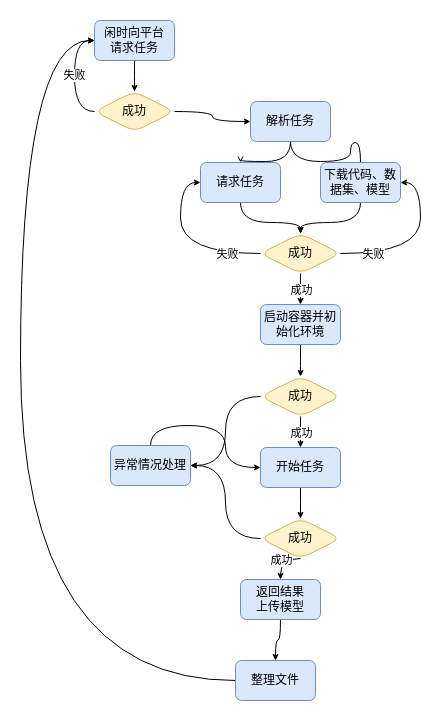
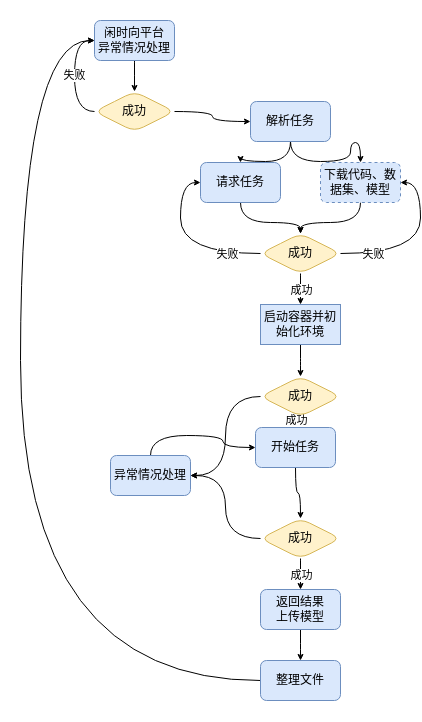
node "闲时向平台 请求任务": label "闲时向平台 请求任务" -> "闲时向平台 异常情况处理"
edge "解析任务" -- "下载代码、数据集、模型": arrowhead none -> classic
edge "解析任务" -> "请求任务": arrowhead open -> classic
node "下载代码、数据集、模型": style solid -> dashed
node "启动容器并初始化环境": shape rounded rectangle -> rectangle
node "异常情况处理": moved (151, 466) -> (151, 476)
node "开始任务": moved (301, 468) -> (296, 448)
node "返回结果 上传模型": moved (281, 600) -> (301, 610)
node "整理文件": moved (276, 681) -> (301, 681)
